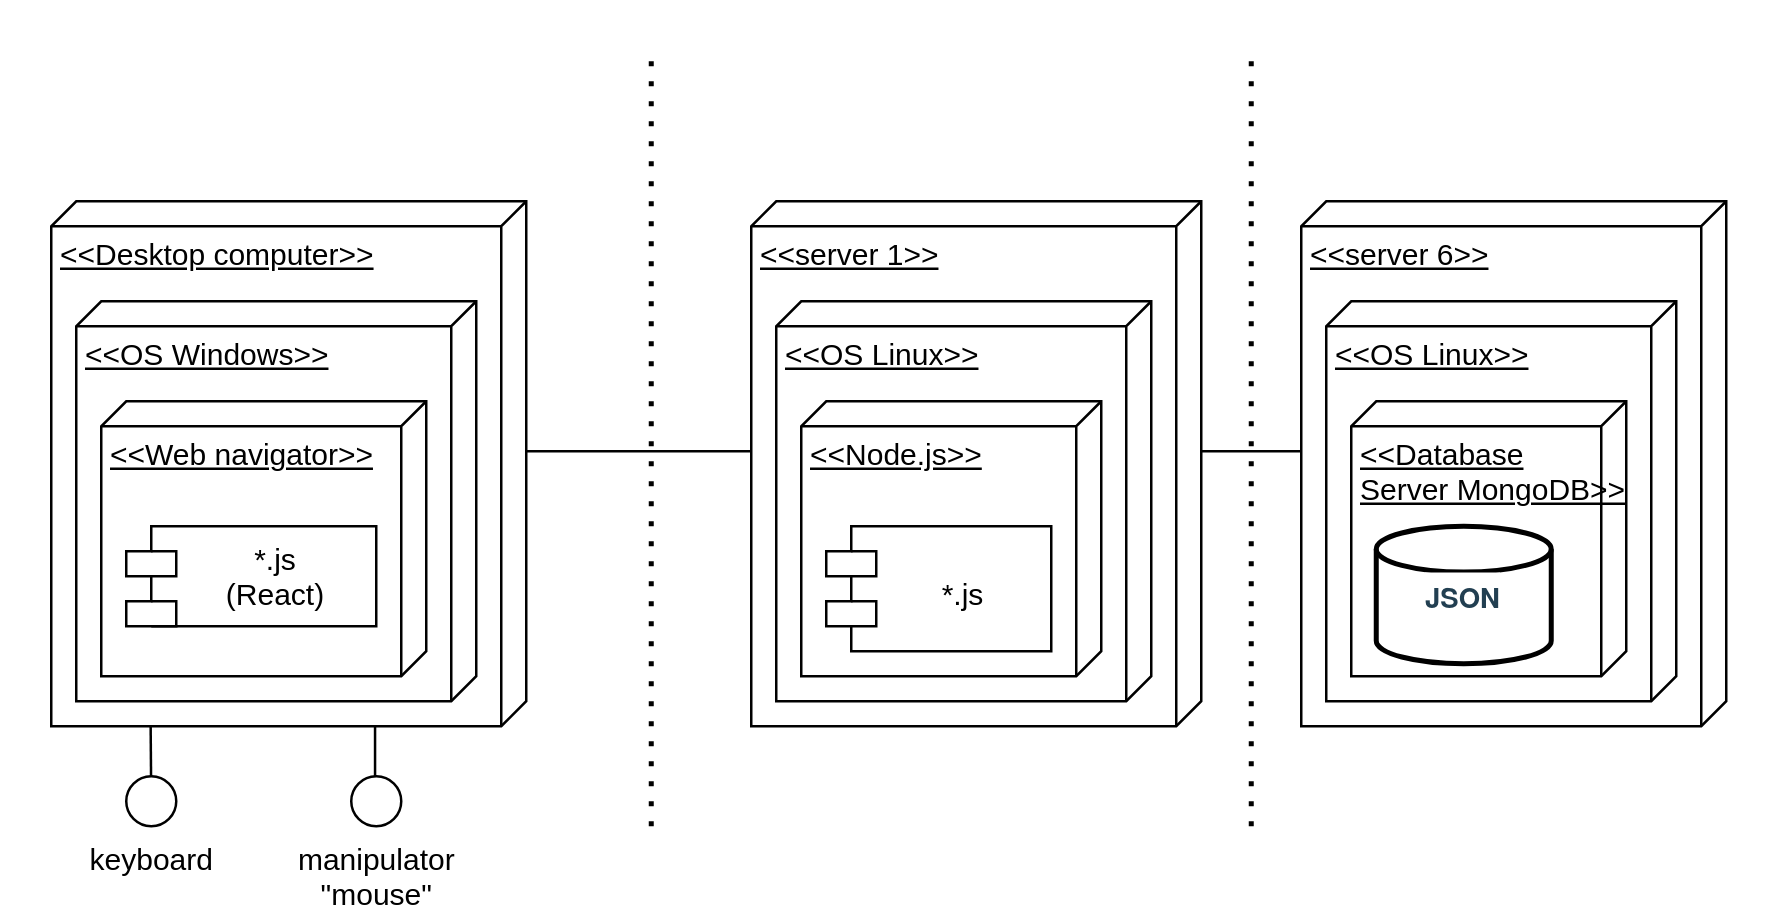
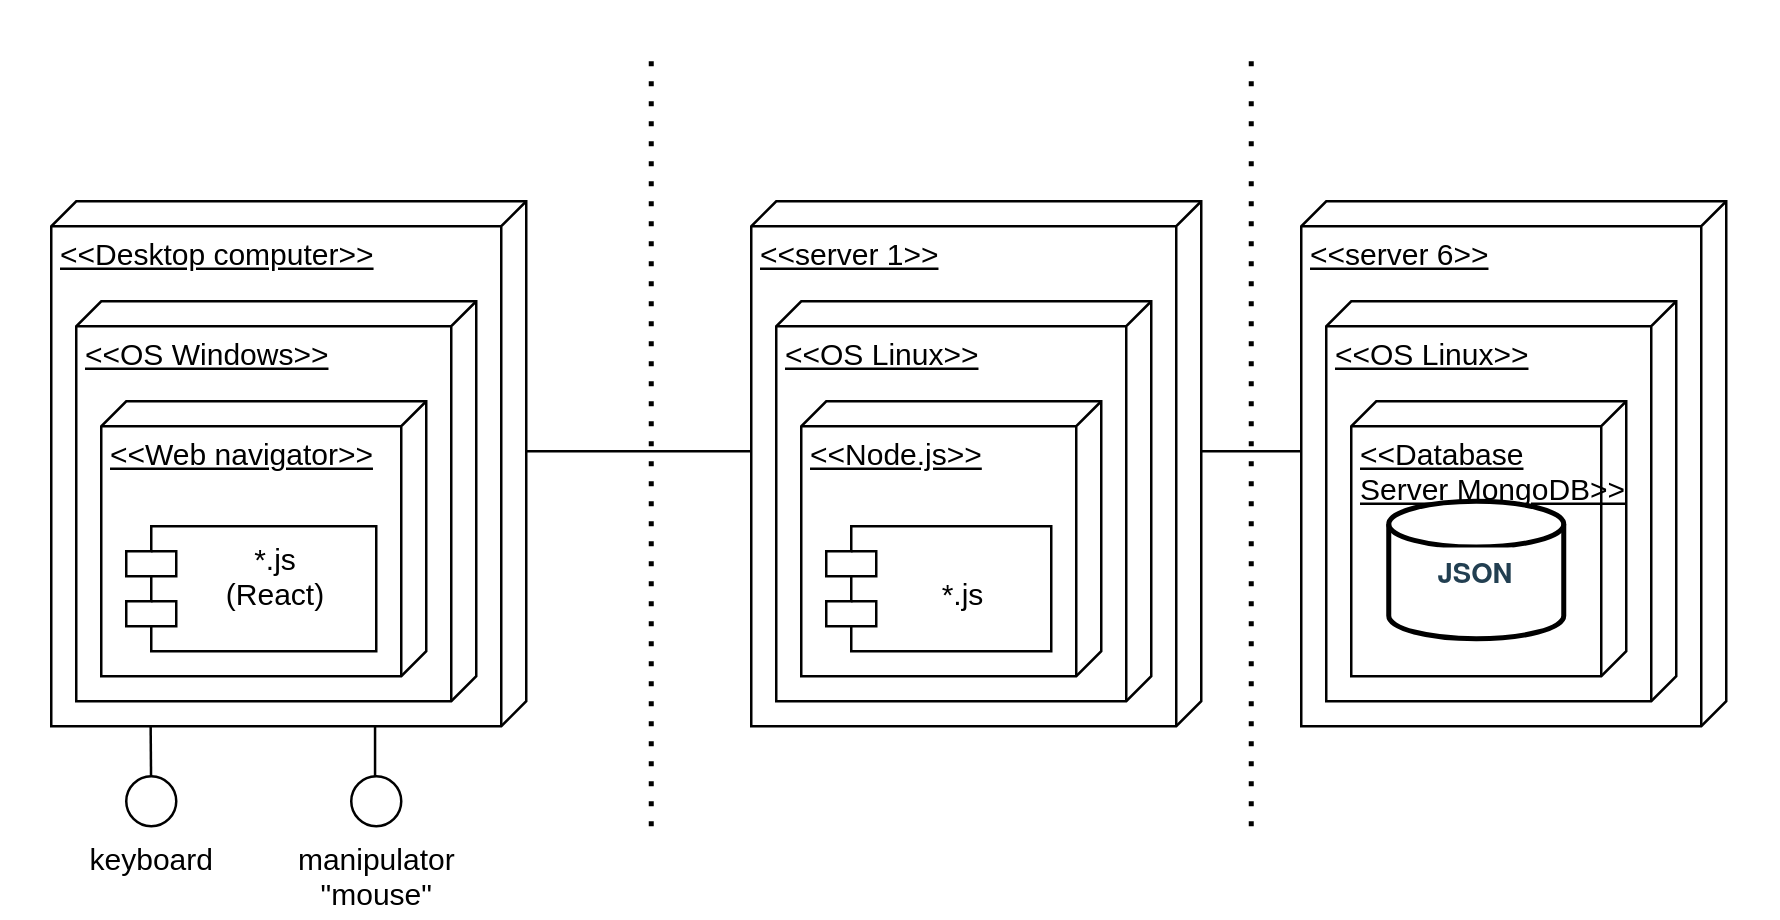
node "*.js (React)": size 250x100 -> 250x125
node "JSON": moved (1464, 595) -> (1476, 570)
